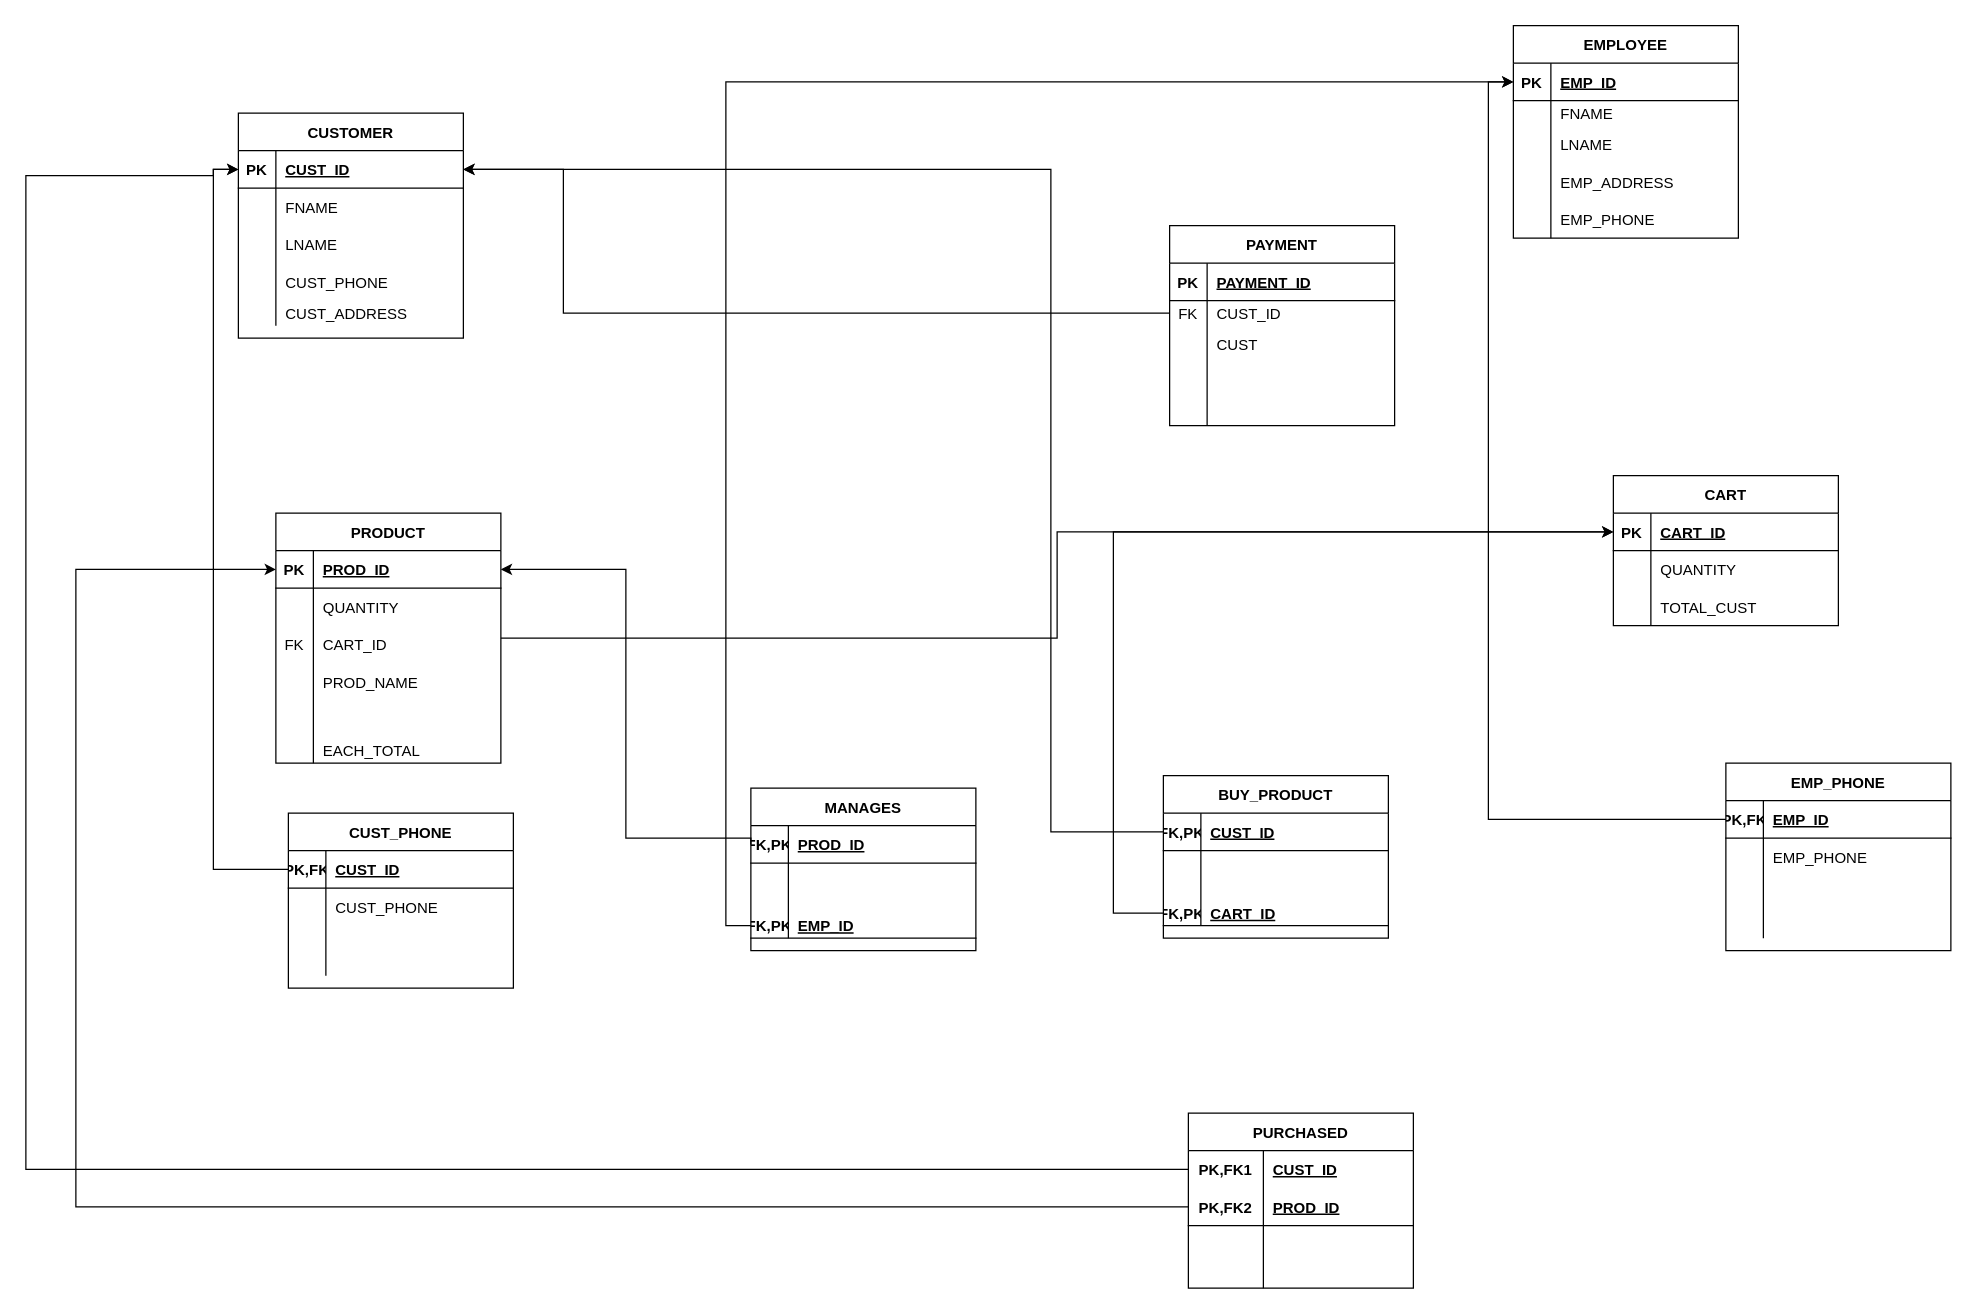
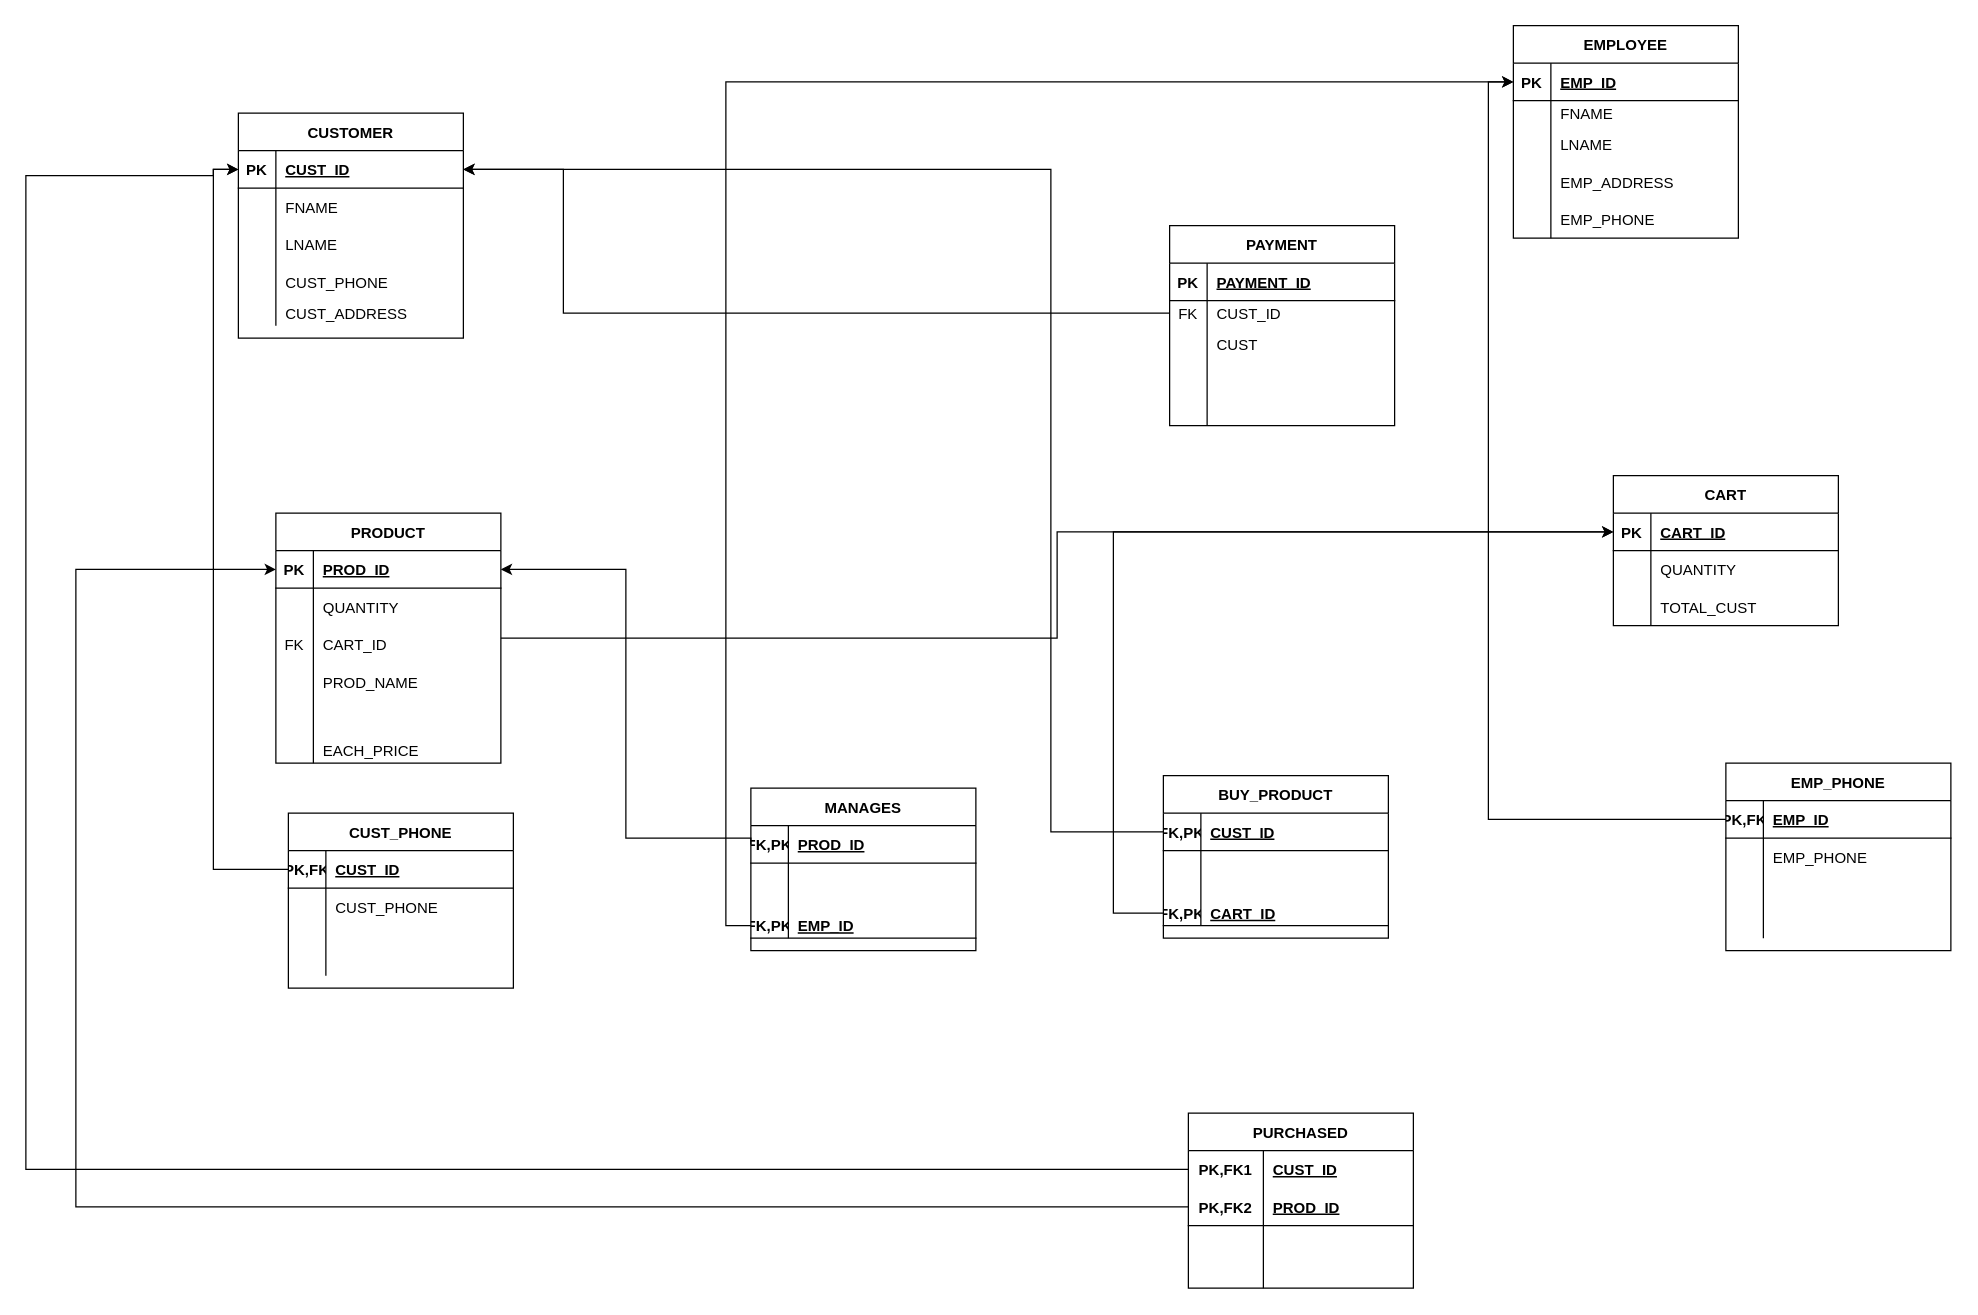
node "EACH_TOTAL": label "EACH_TOTAL" -> "EACH_PRICE"
